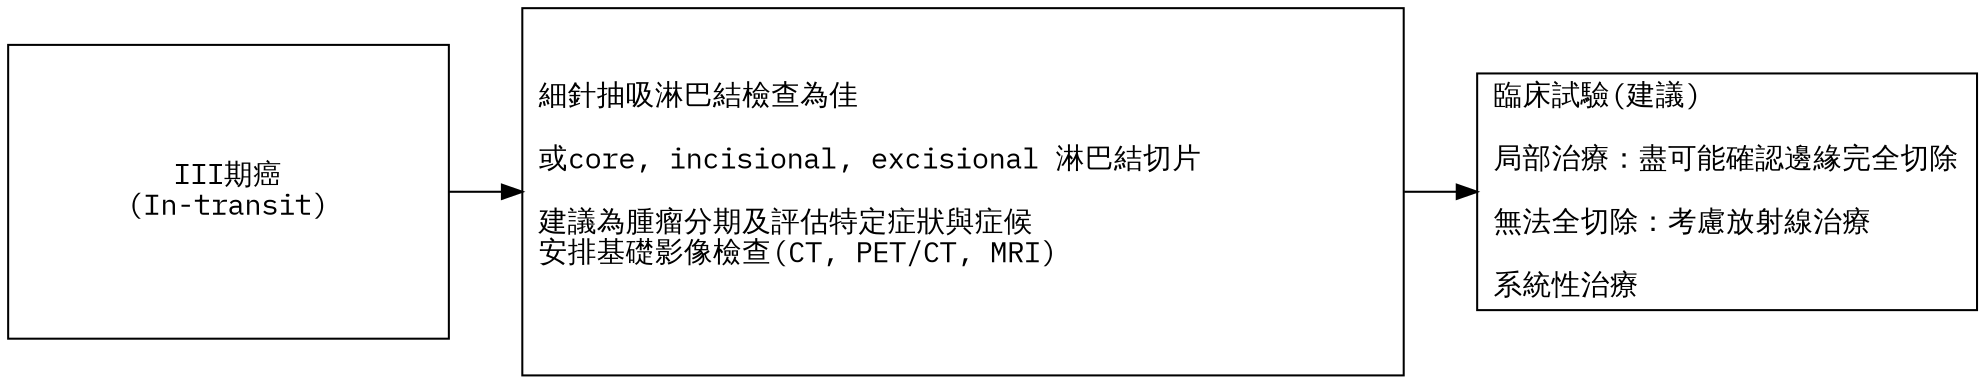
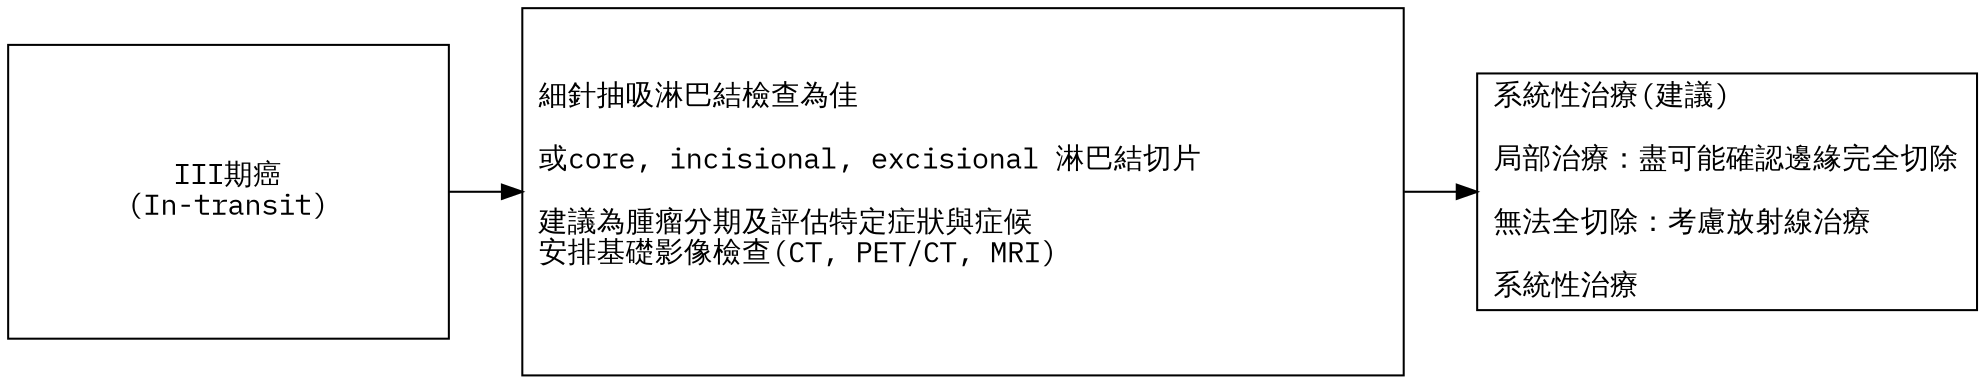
node "臨床試驗(建議) 局部治療：盡可能確認邊緣完全切除 無法全切除：考慮放射線治療 系統性治療": label "臨床試驗(建議) 局部治療：盡可能確認邊緣完全切除 無法全切除：考慮放射線治療 系統性治療" -> "系統性治療(建議) 局部治療：盡可能確認邊緣完全切除 無法全切除：考慮放射線治療 系統性治療"
